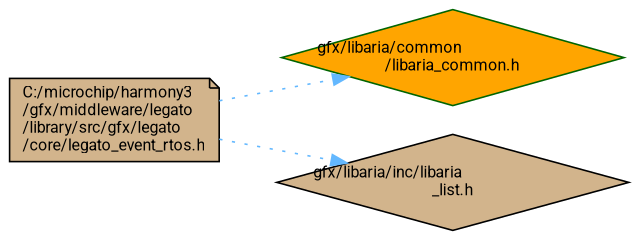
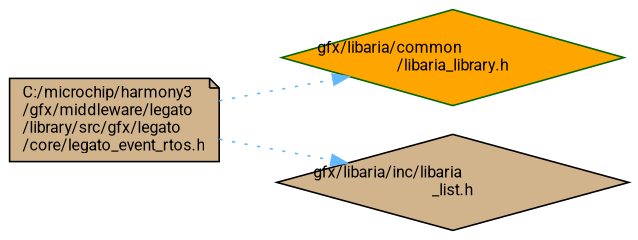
node "gfx/libaria/common /libaria_common.h": label "gfx/libaria/common /libaria_common.h" -> "gfx/libaria/common /libaria_library.h"
